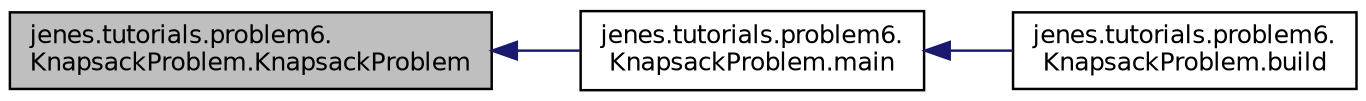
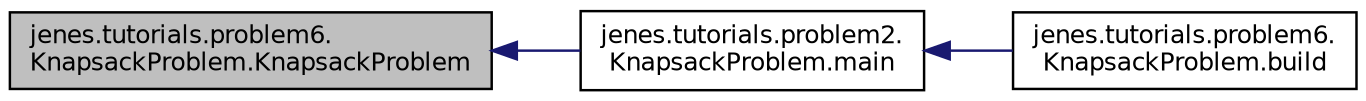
node "jenes.tutorials.problem6. KnapsackProblem.main": label "jenes.tutorials.problem6. KnapsackProblem.main" -> "jenes.tutorials.problem2. KnapsackProblem.main"
